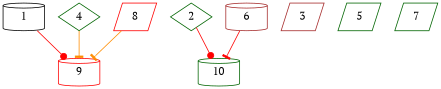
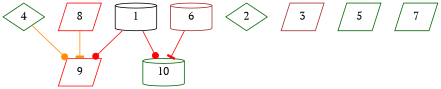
edge "2" -> "10": now "1" -> "10"
edge "4" -> "9": arrowhead tee -> dot
node "9": shape cylinder -> parallelogram
